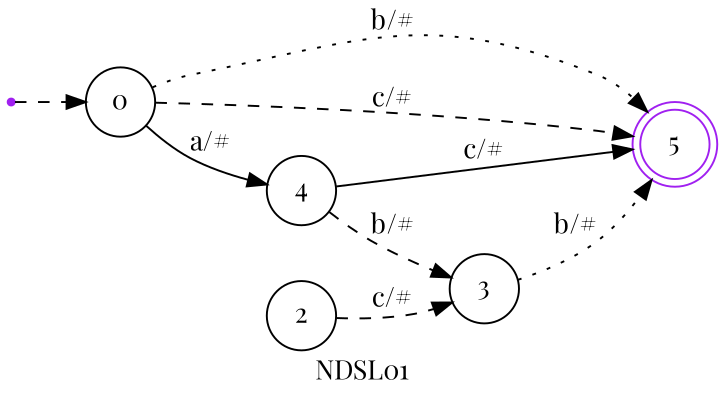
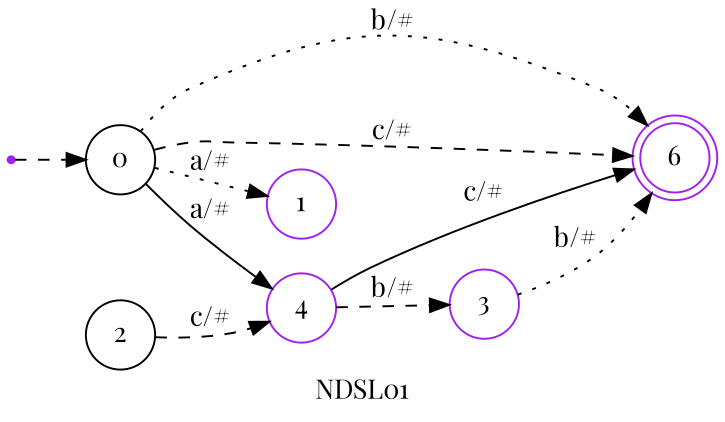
node "5": label "5" -> "6"
node "4": color black -> purple
node "1": added
node "3": color black -> purple
edge "2" -> "3": now "2" -> "4"
